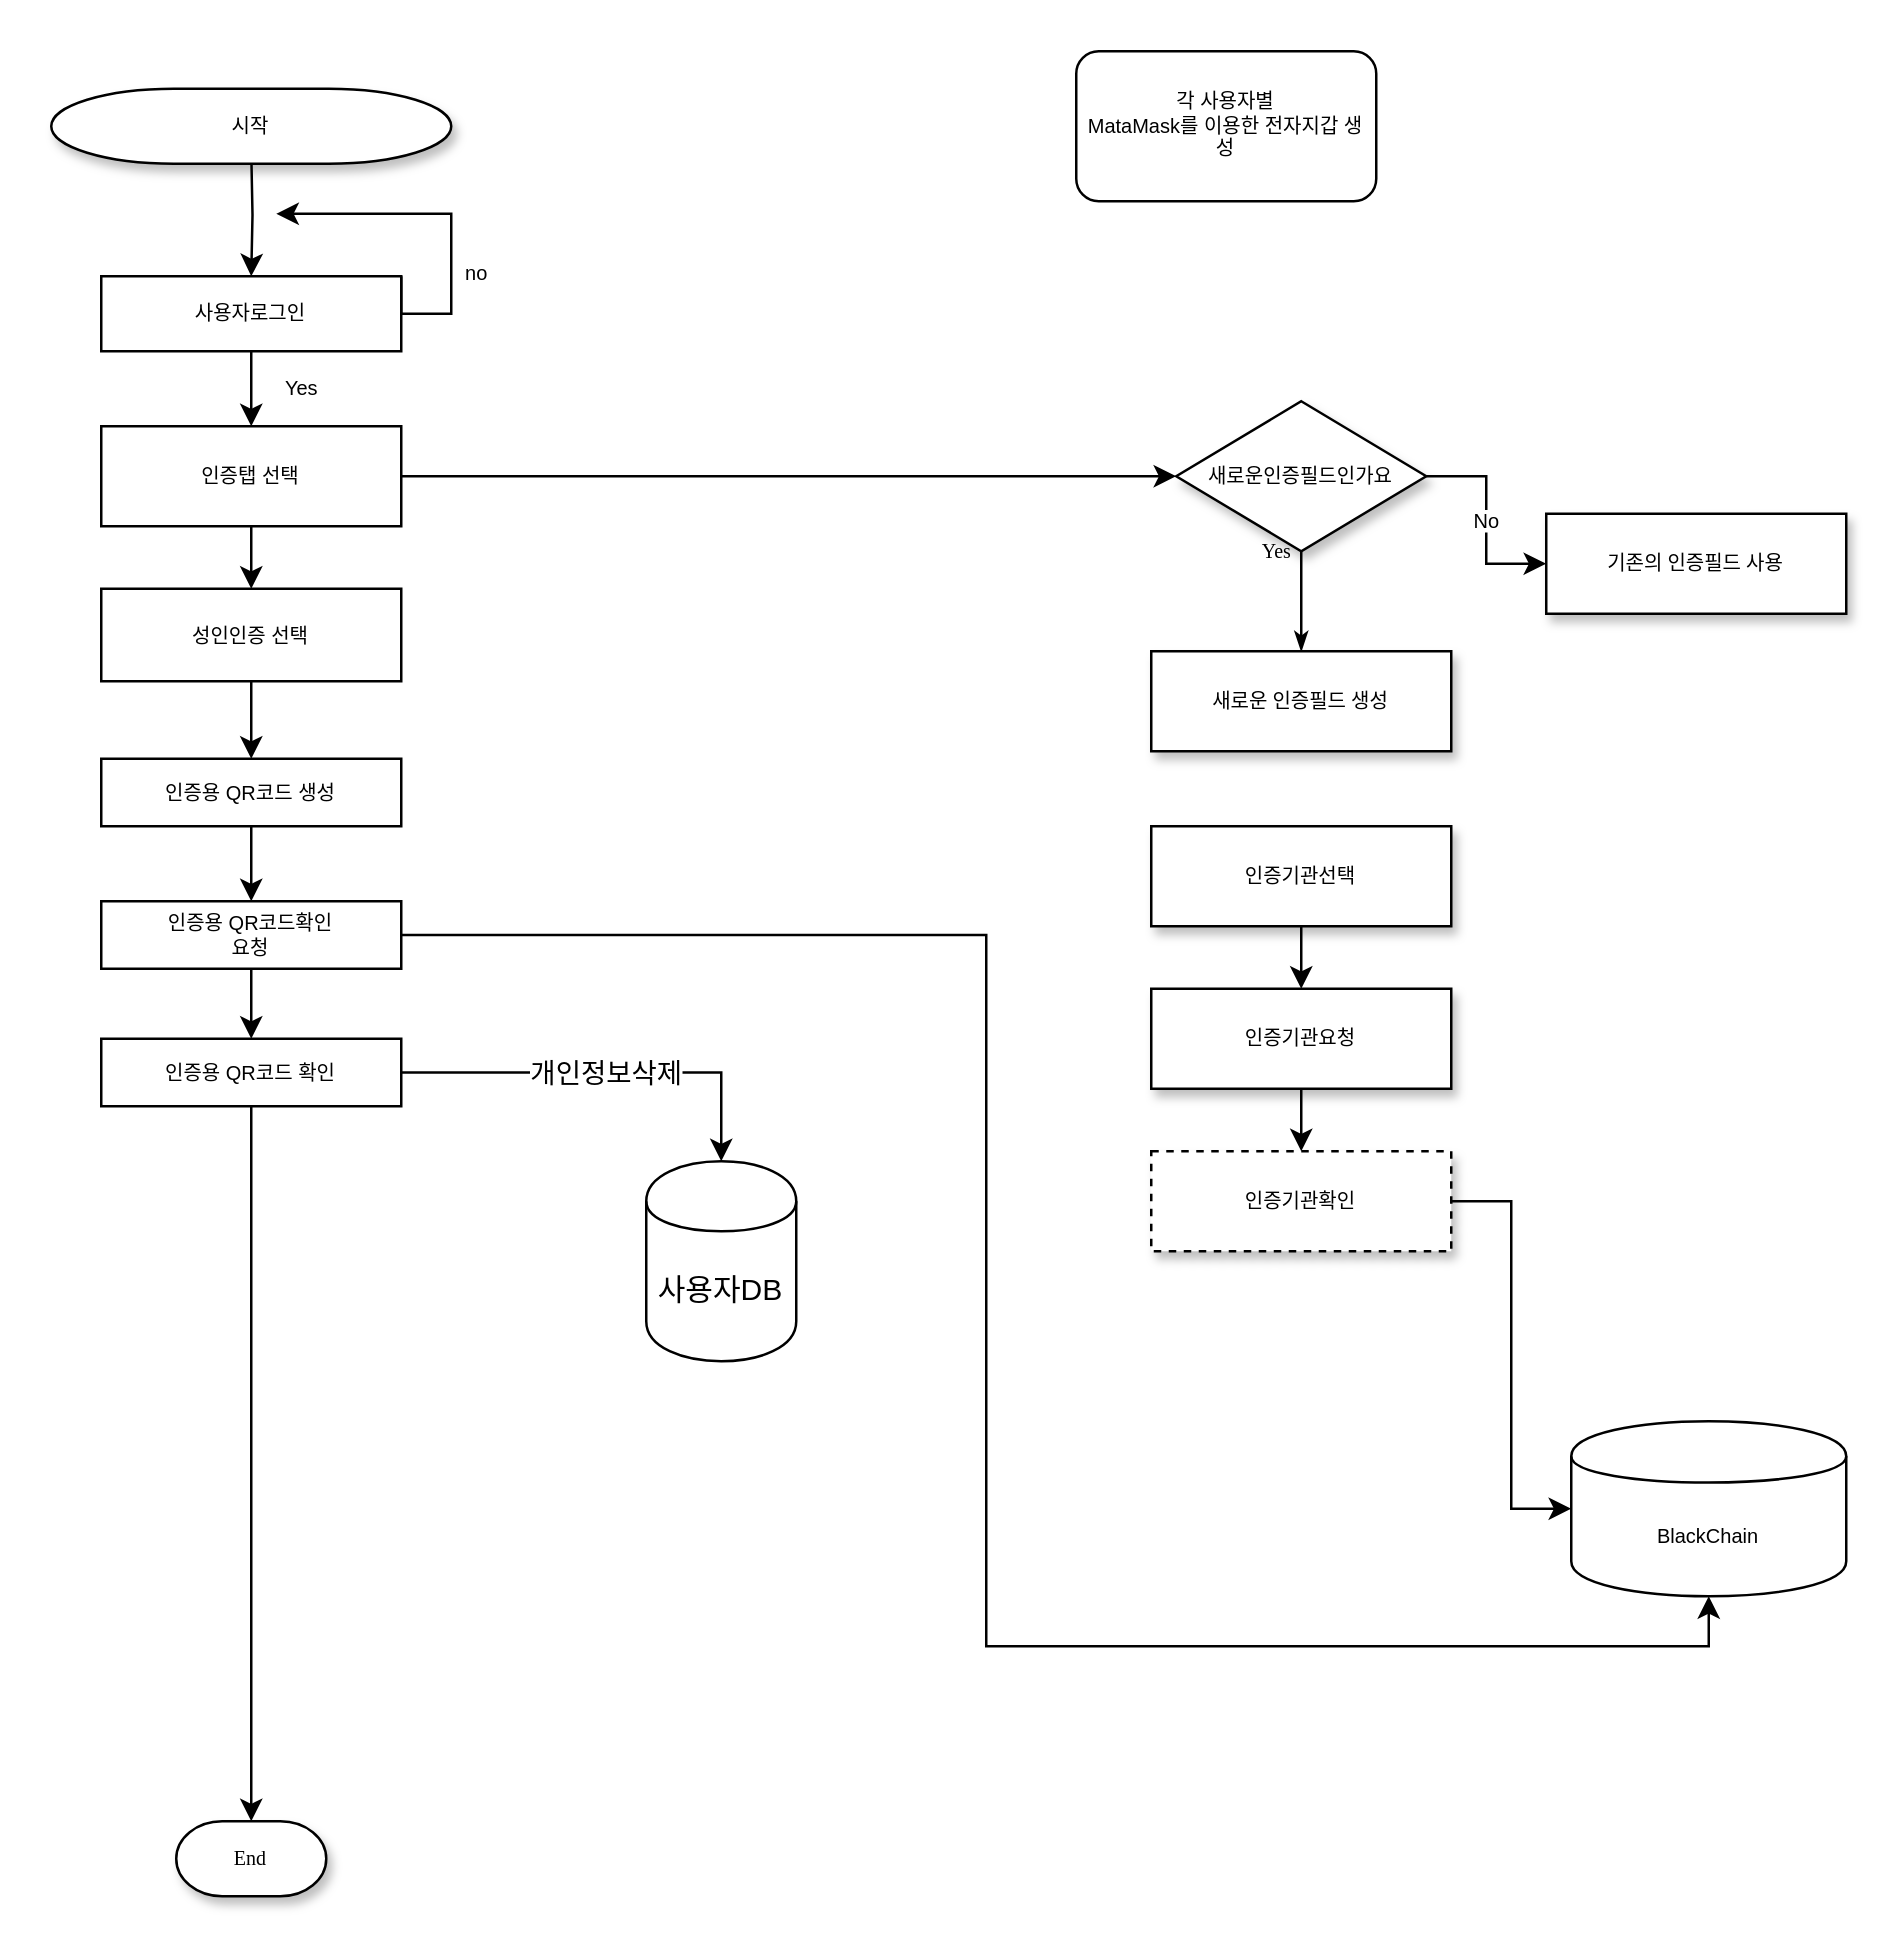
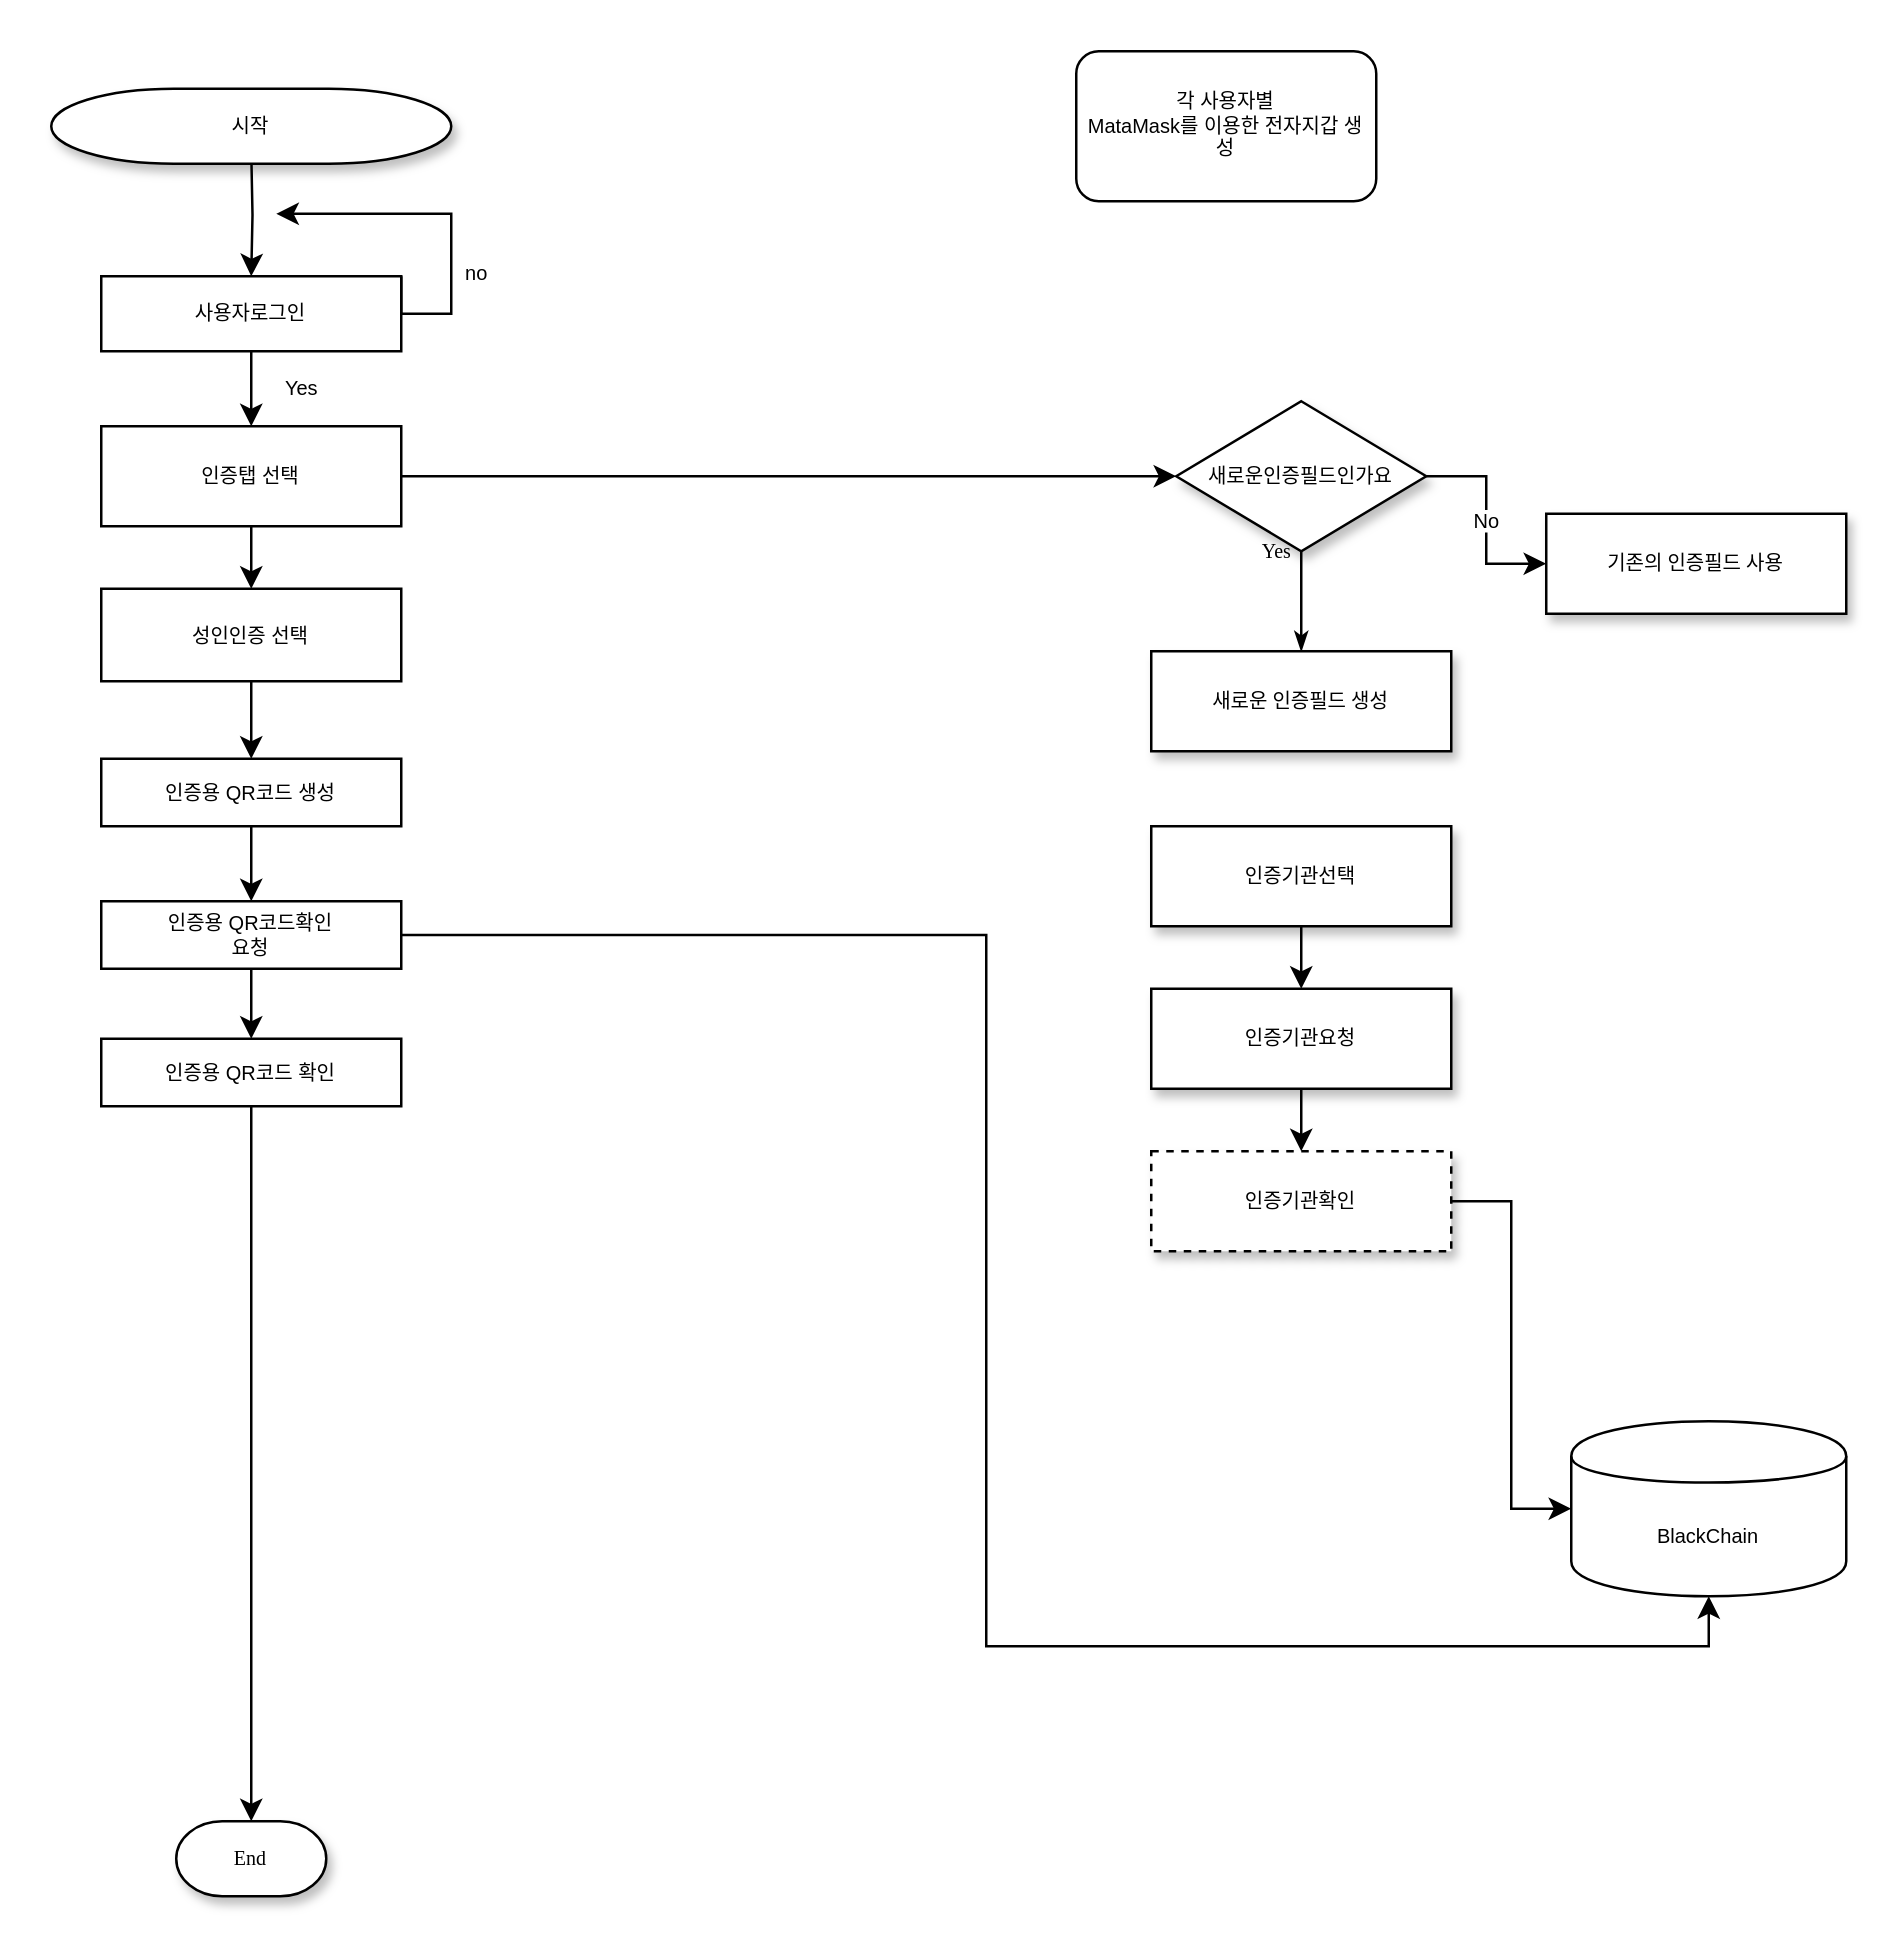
edge "인증용 QR코드 확인" -> "사용자DB": removed, label "개인정보삭제"
node "사용자DB": removed
